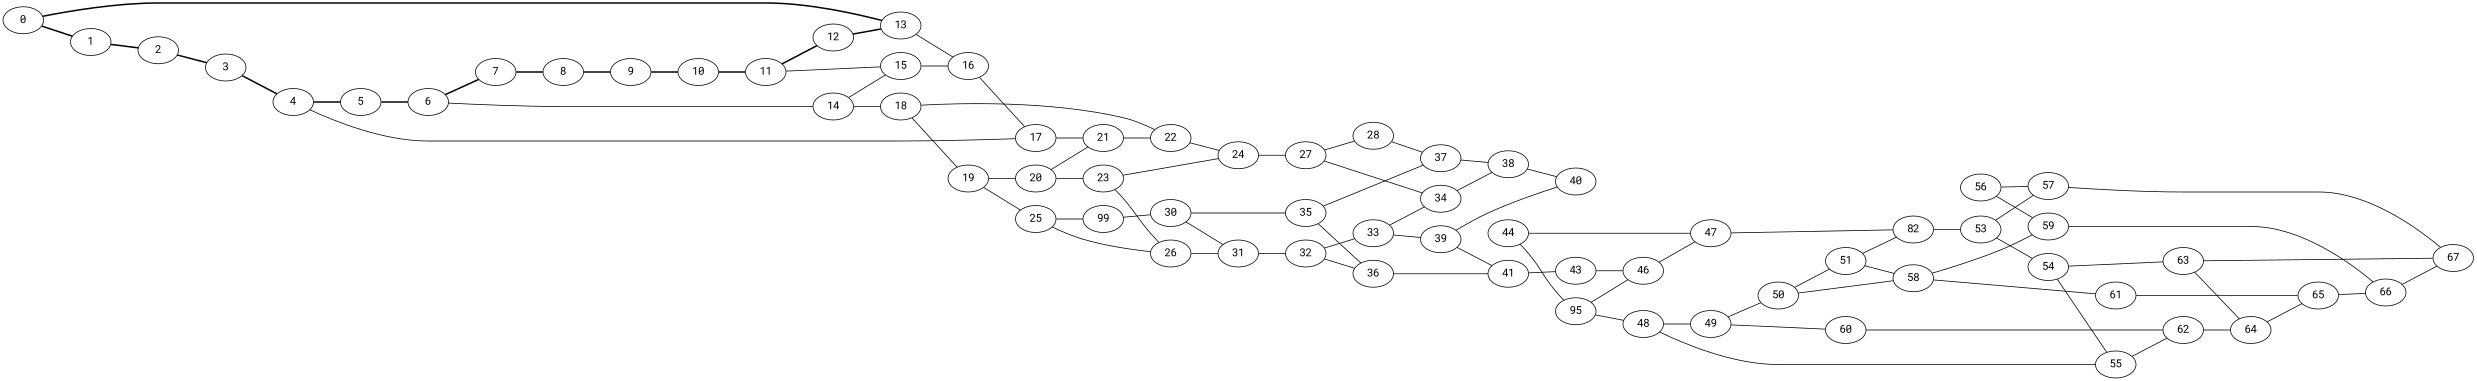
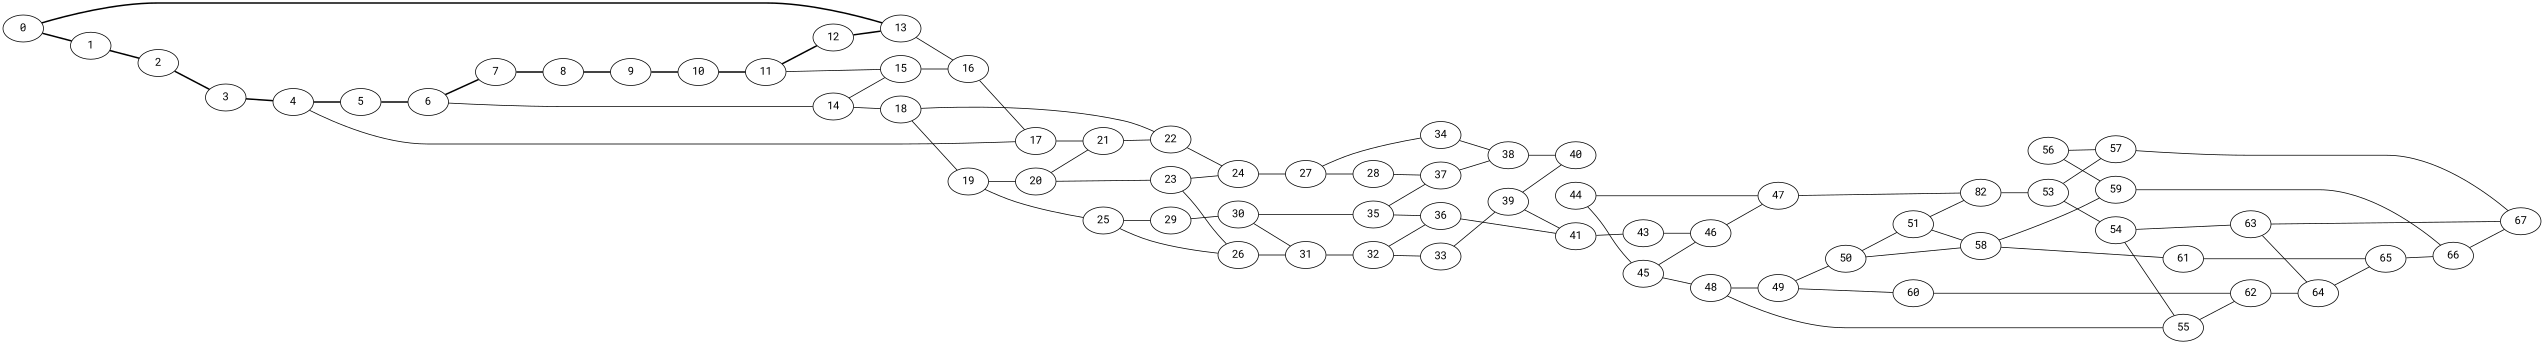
edge "34" -- "33": removed
node "99": label "99" -> "29"
node "95": label "95" -> "45"
